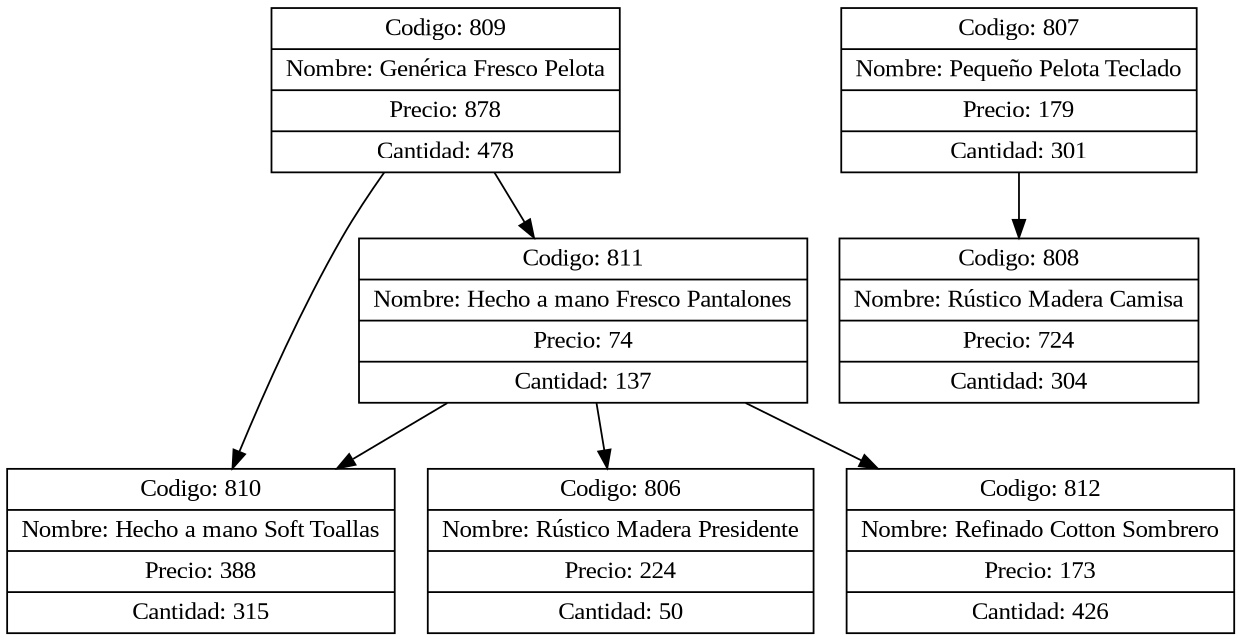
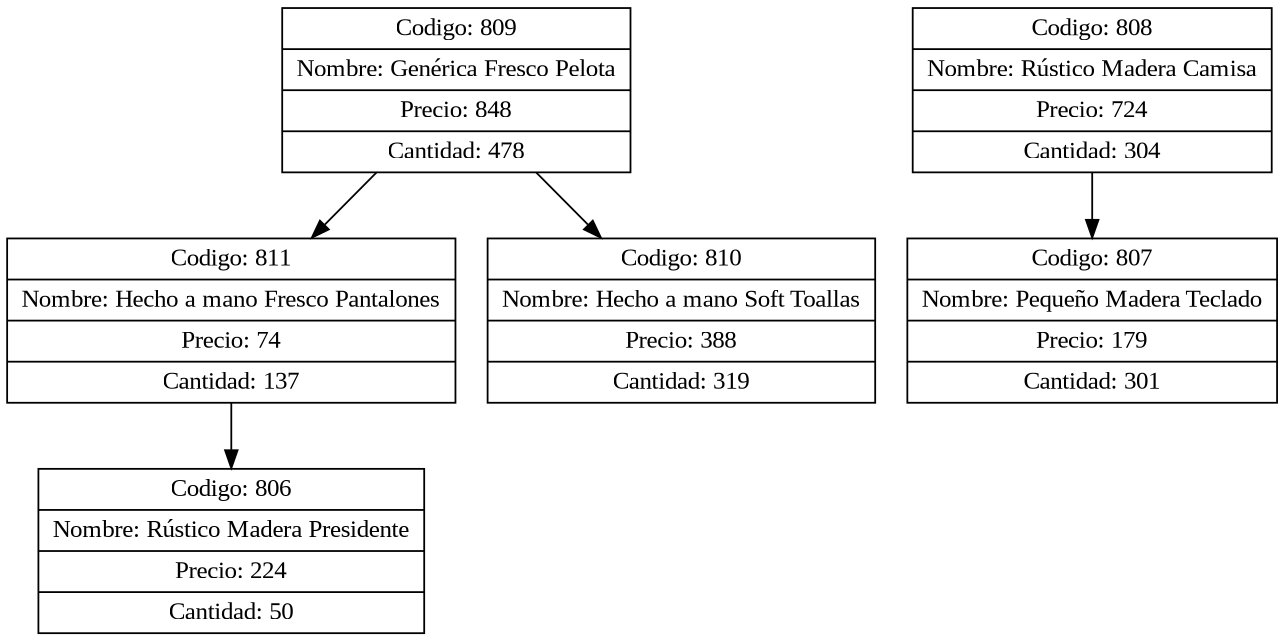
node "Codigo: 807": text "Nombre: Pequeño Pelota Teclado" -> "Nombre: Pequeño Madera Teclado"
node "Codigo: 809": text "Precio: 878" -> "Precio: 848"
edge "Codigo: 807" -> "Codigo: 808": reversed
edge "Codigo: 811" -> "Codigo: 810": removed
node "Codigo: 812": removed
node "Codigo: 810": text "Cantidad: 315" -> "Cantidad: 319"
